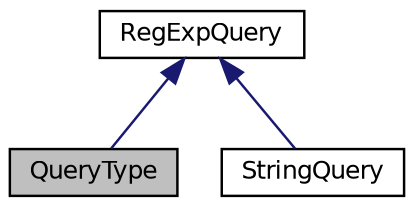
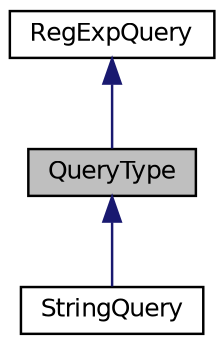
edge "StringQuery" -> "RegExpQuery": now "StringQuery" -> "QueryType"
